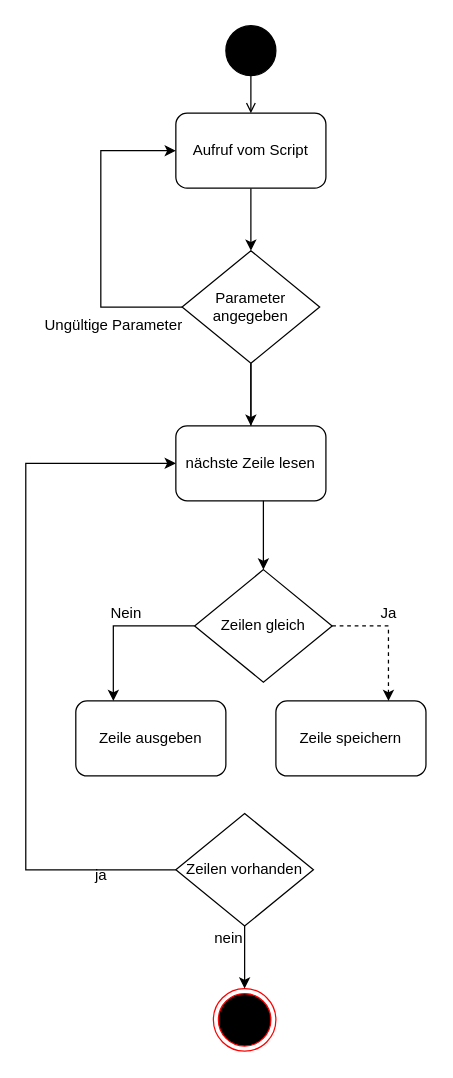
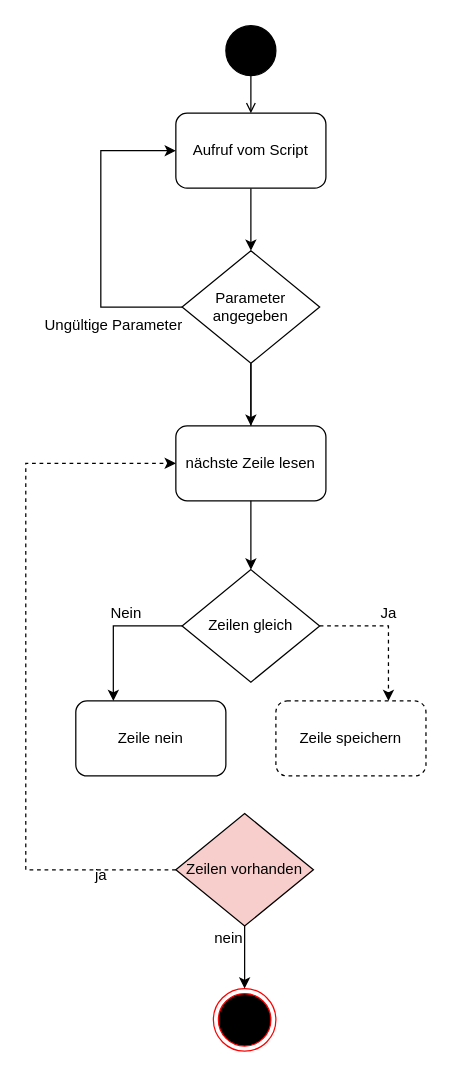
node "Zeilen gleich": moved (263, 626) -> (251, 626)
edge "Zeilen vorhanden" -> "nächste Zeile lesen": style solid -> dashed
node "Zeile ausgeben": label "Zeile ausgeben" -> "Zeile nein"
node "Zeile speichern": style solid -> dashed
node "Zeilen vorhanden": fillcolor #ffffff -> #f8cecc
